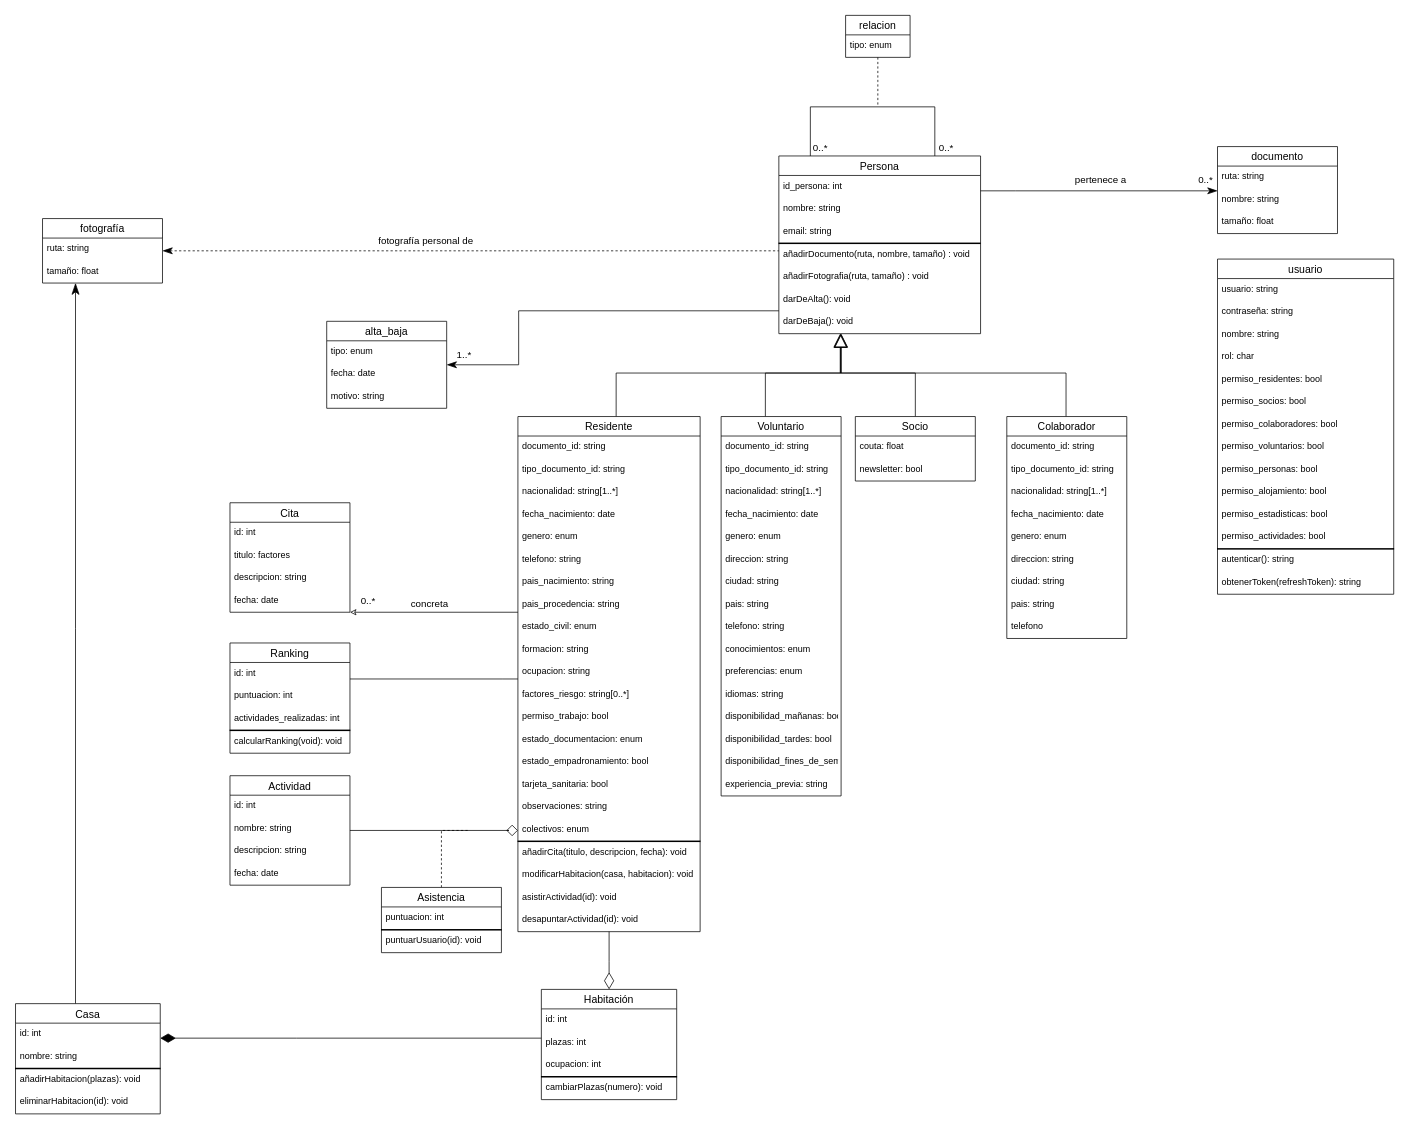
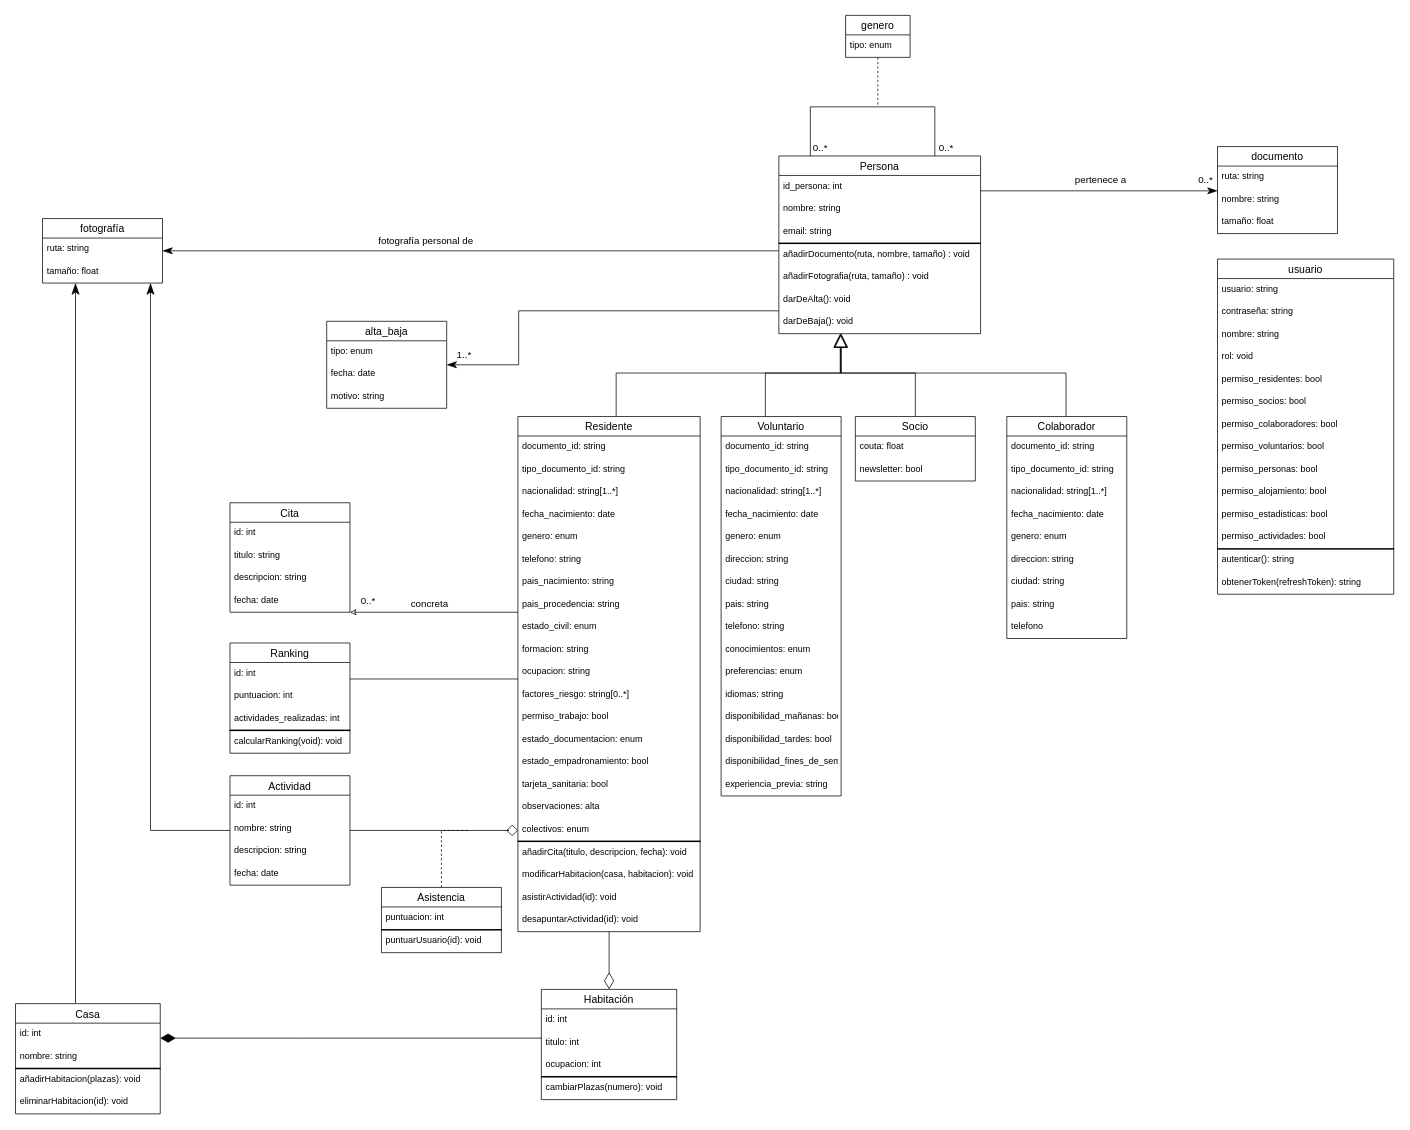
node "relacion": label "relacion" -> "genero"
edge "Persona" -> "fotografía": style dashed -> solid
node "rol: char": label "rol: char" -> "rol: void"
node "titulo: factores": label "titulo: factores" -> "titulo: string"
edge "Actividad" -> "fotografía": added
node "observaciones: string": label "observaciones: string" -> "observaciones: alta"
node "plazas: int": label "plazas: int" -> "titulo: int"
